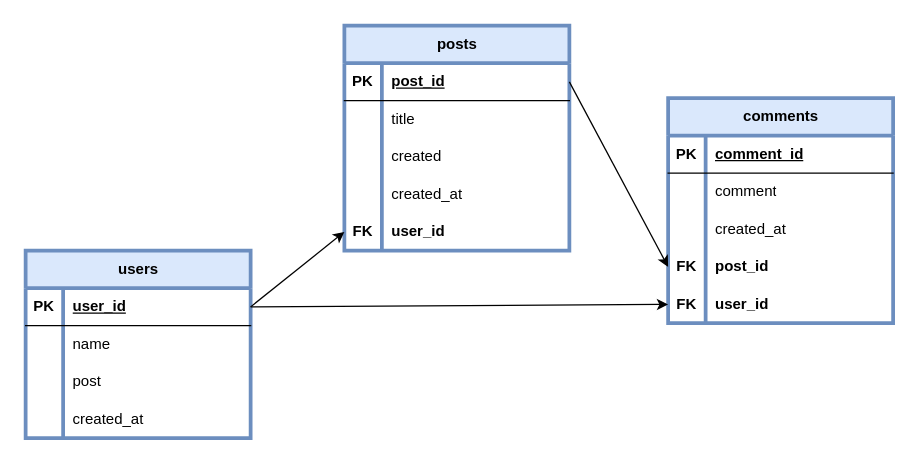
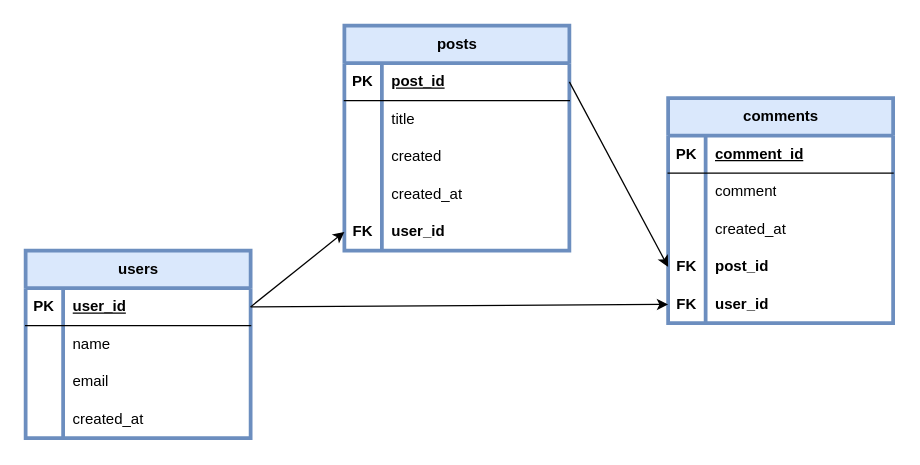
node "post": label "post" -> "email"
